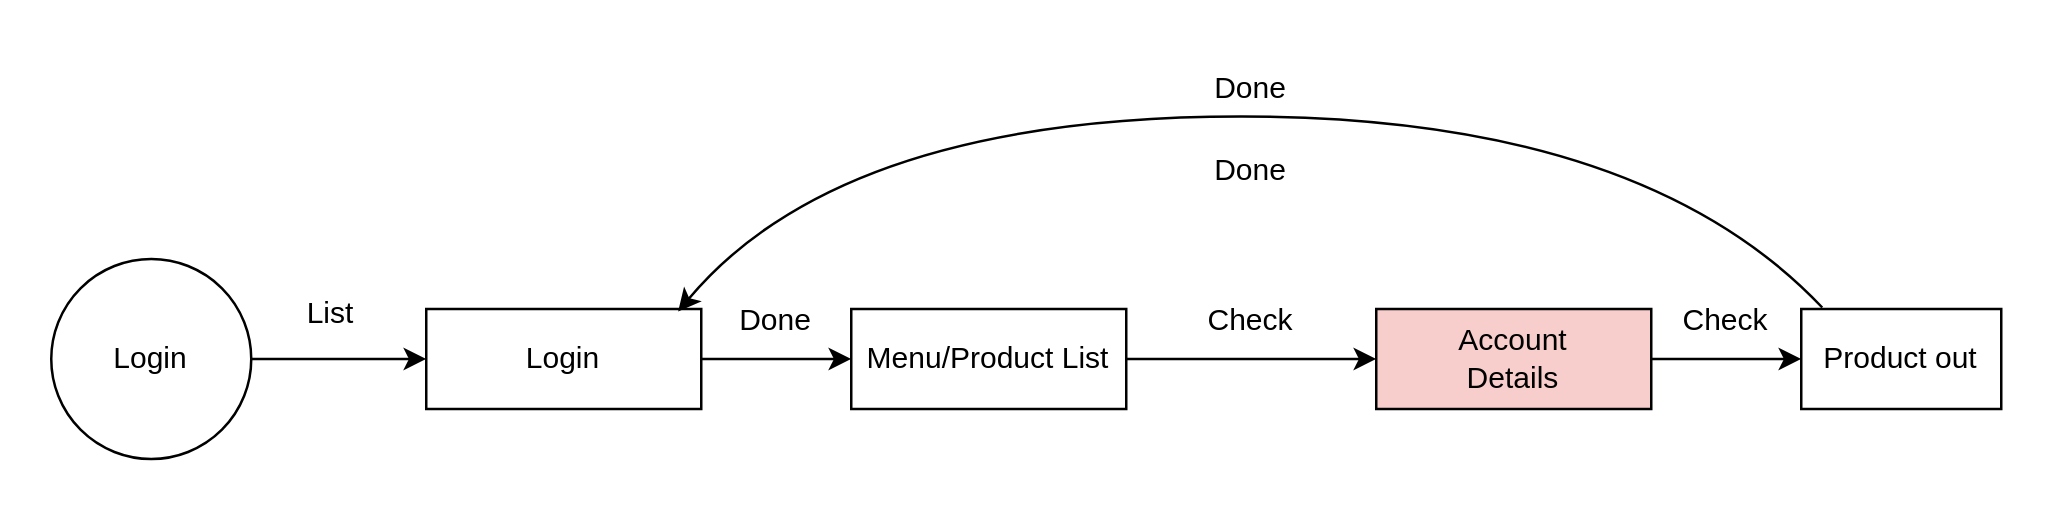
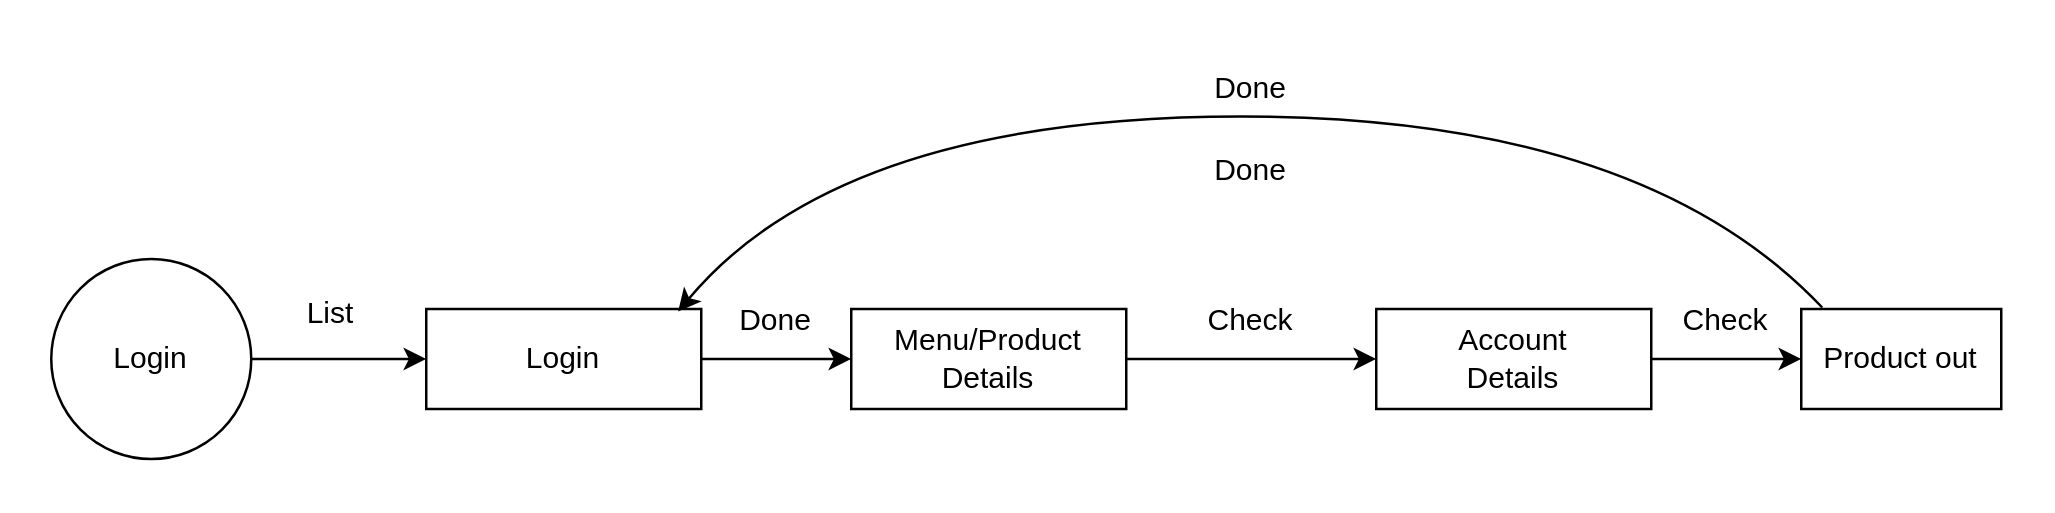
node "Menu/Product List": label "Menu/Product List" -> "Menu/Product Details"
node "Account Details": fillcolor #f8cecc -> #ffffff
